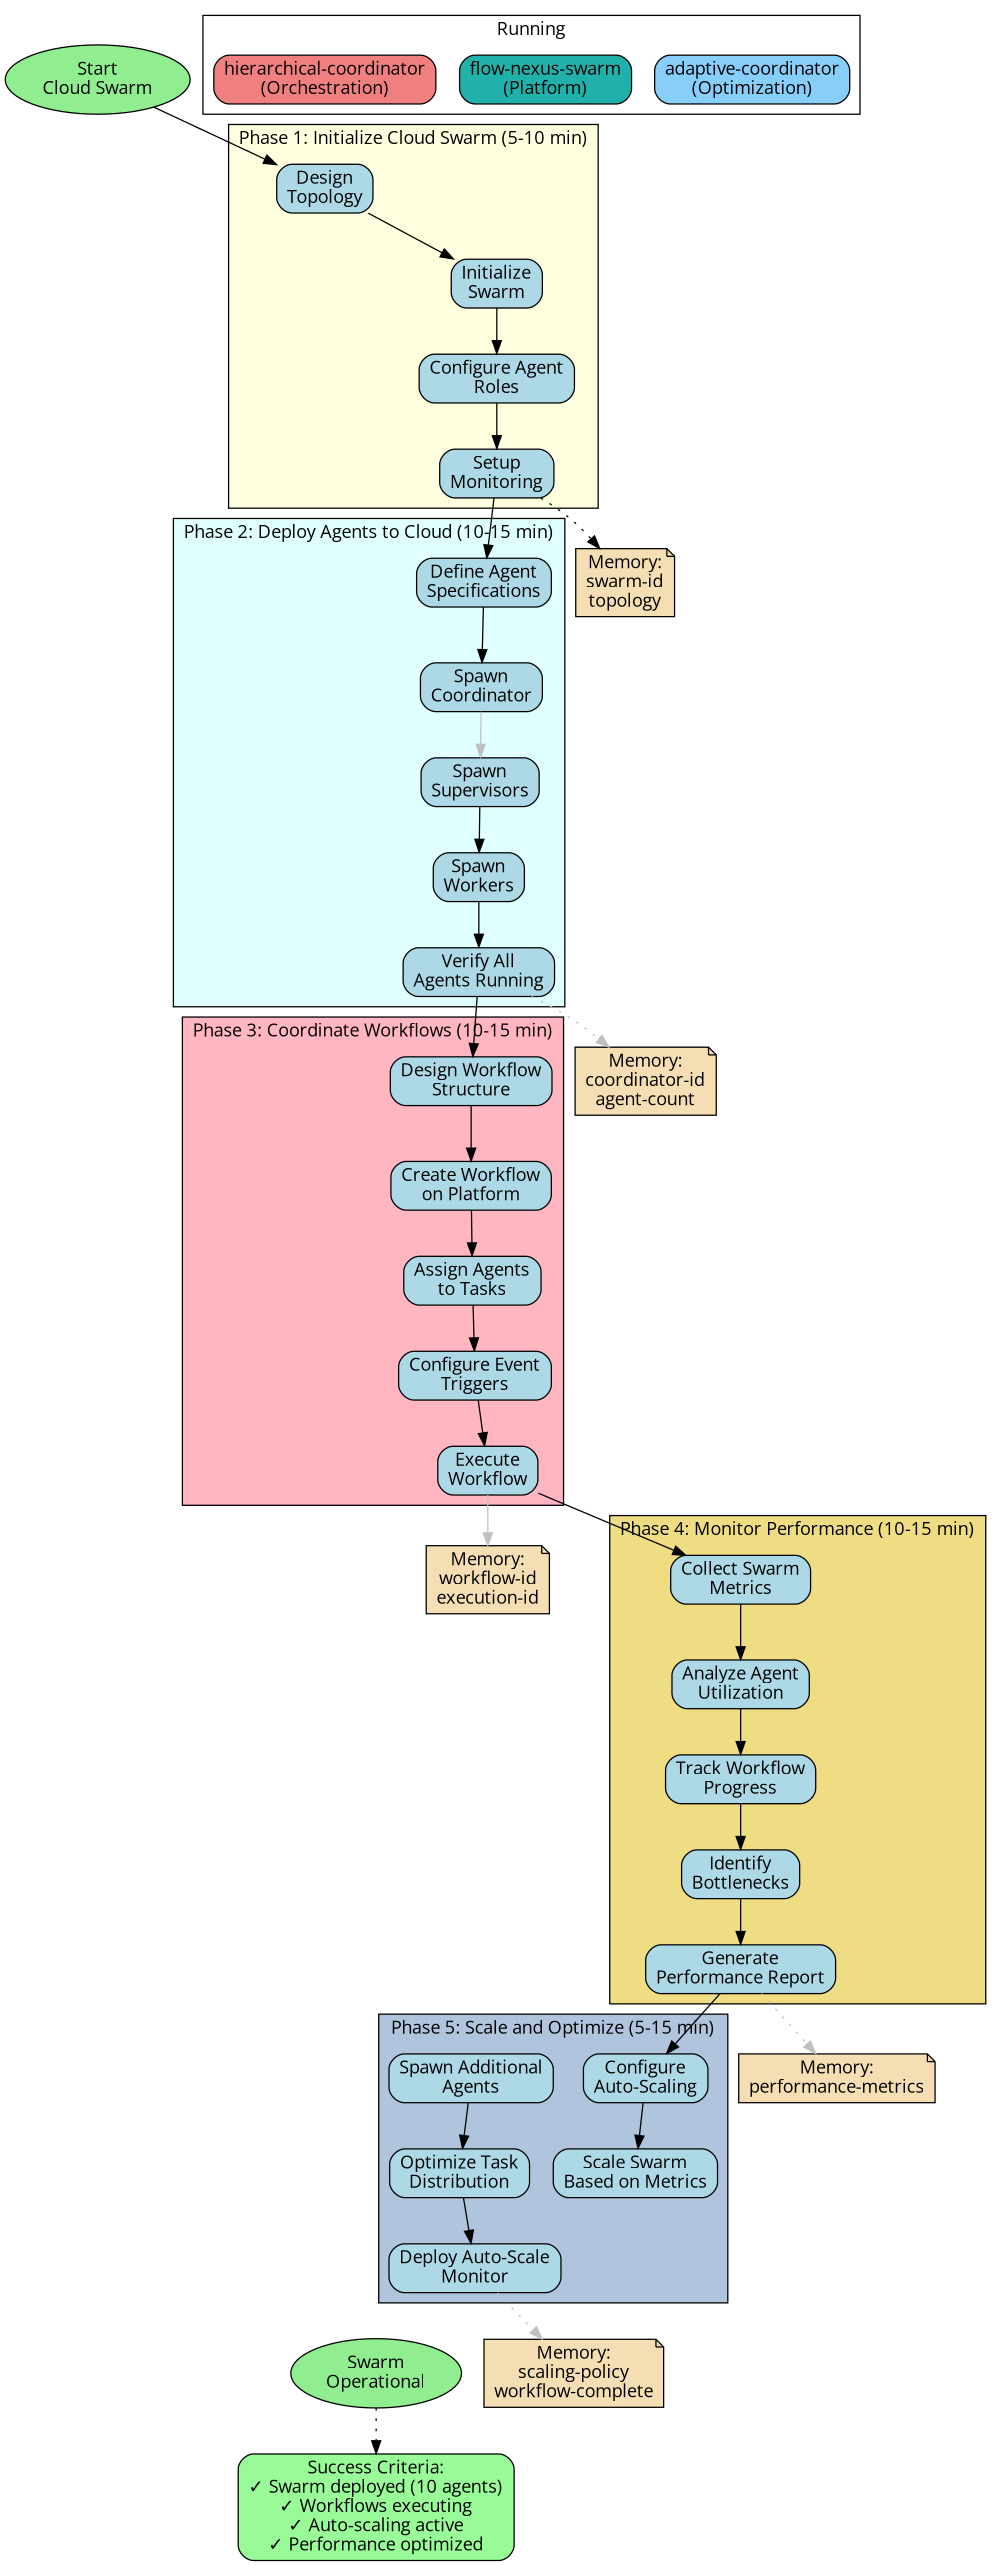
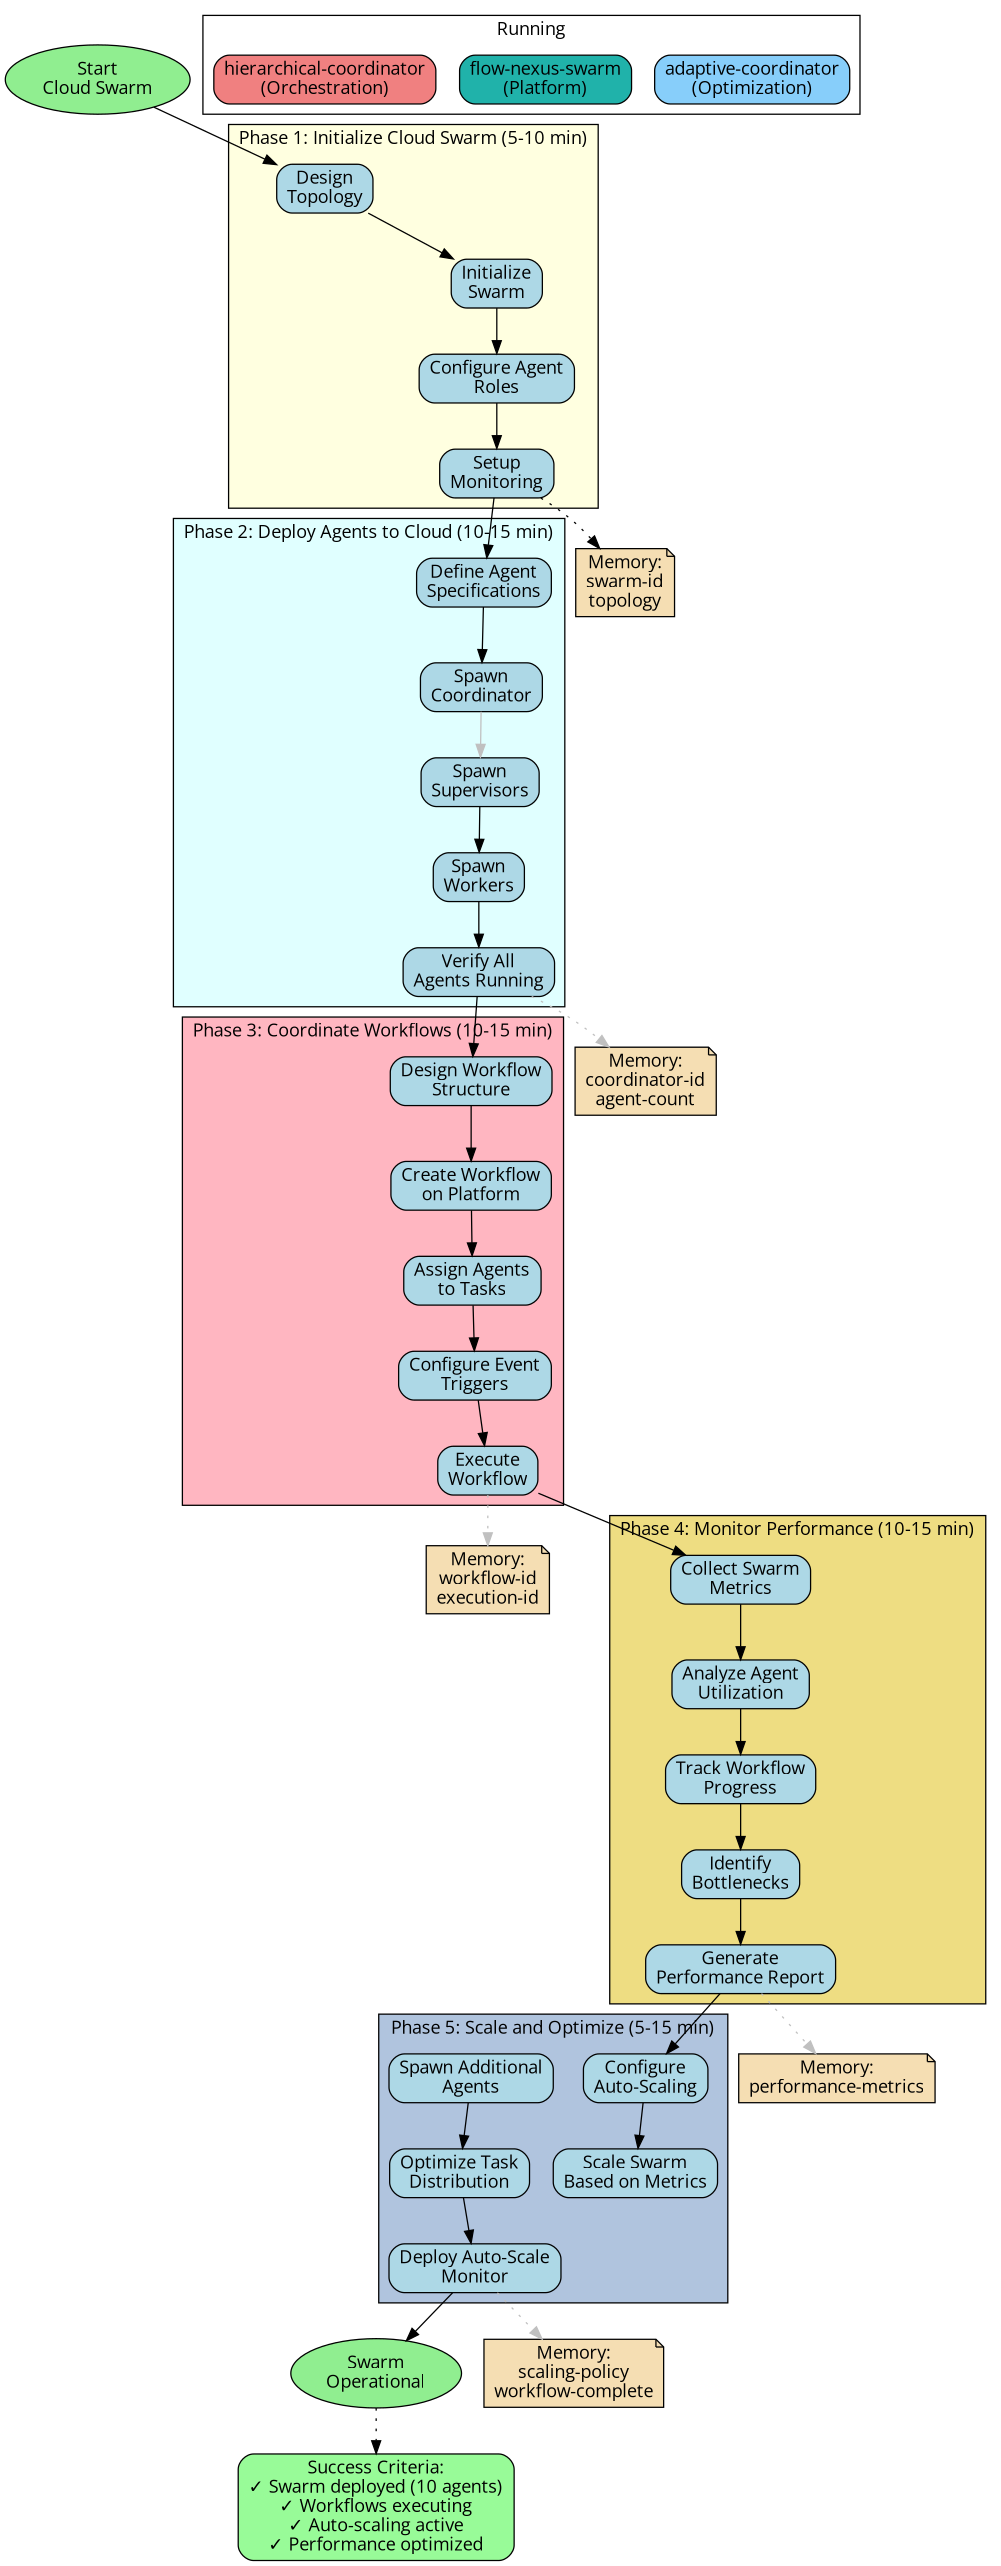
edge "Execute Workflow" -> "Memory: workflow-id execution-id": style solid -> dotted
edge "Deploy Auto-Scale Monitor" -> "Swarm Operational": added
